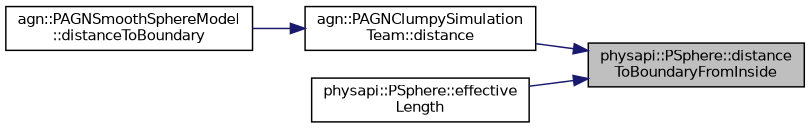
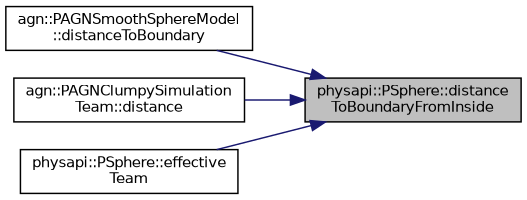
edge "agn::PAGNSmoothSphereModel ::distanceToBoundary" -> "agn::PAGNClumpySimulation Team::distance": now "agn::PAGNSmoothSphereModel ::distanceToBoundary" -> "physapi::PSphere::distance ToBoundaryFromInside"
node "physapi::PSphere::effective Length": label "physapi::PSphere::effective Length" -> "physapi::PSphere::effective Team"
